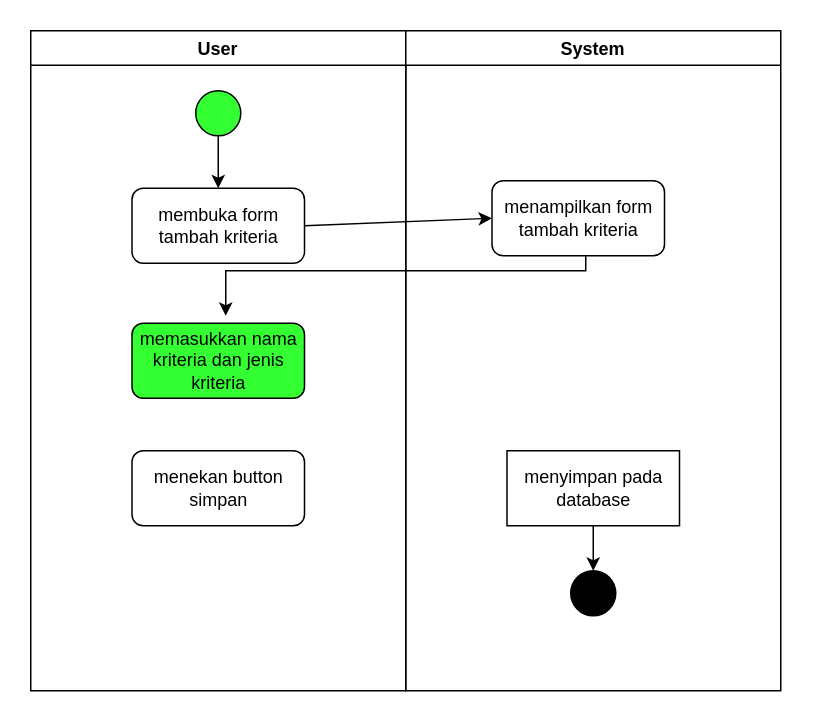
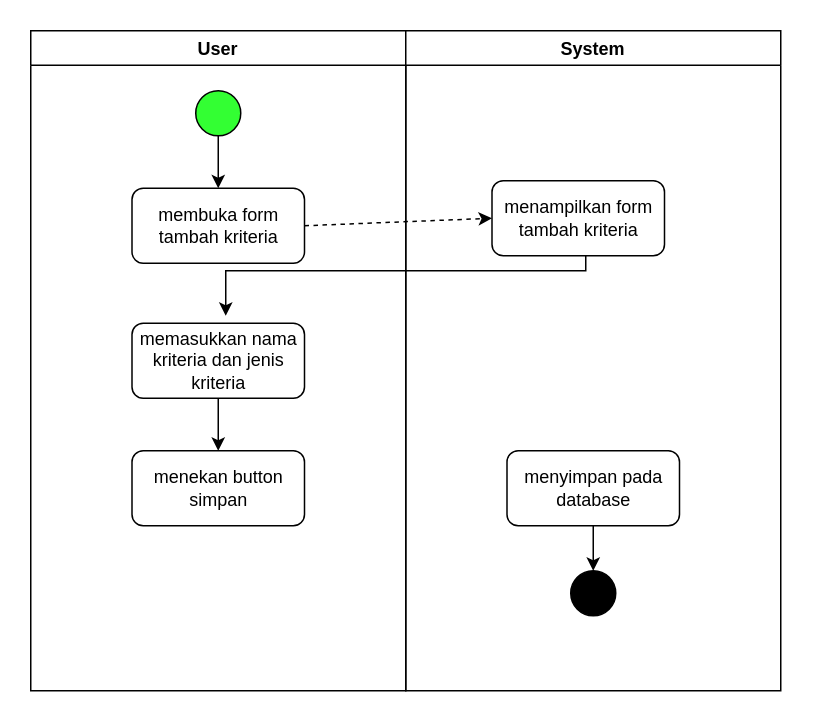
edge "membuka form tambah kriteria" -> "menampilkan form tambah kriteria": style solid -> dashed
node "memasukkan nama kriteria dan jenis kriteria": fillcolor #33ff33 -> #ffffff
edge "memasukkan nama kriteria dan jenis kriteria" -> "menekan button simpan": added
node "menyimpan pada database": shape rectangle -> rounded rectangle
